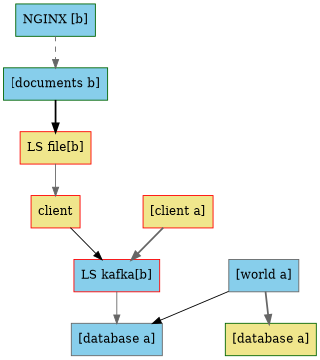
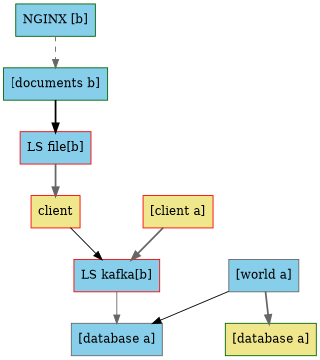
node "LS file[b]": fillcolor khaki -> skyblue
edge "LS file[b]" -> "client": style solid -> bold
